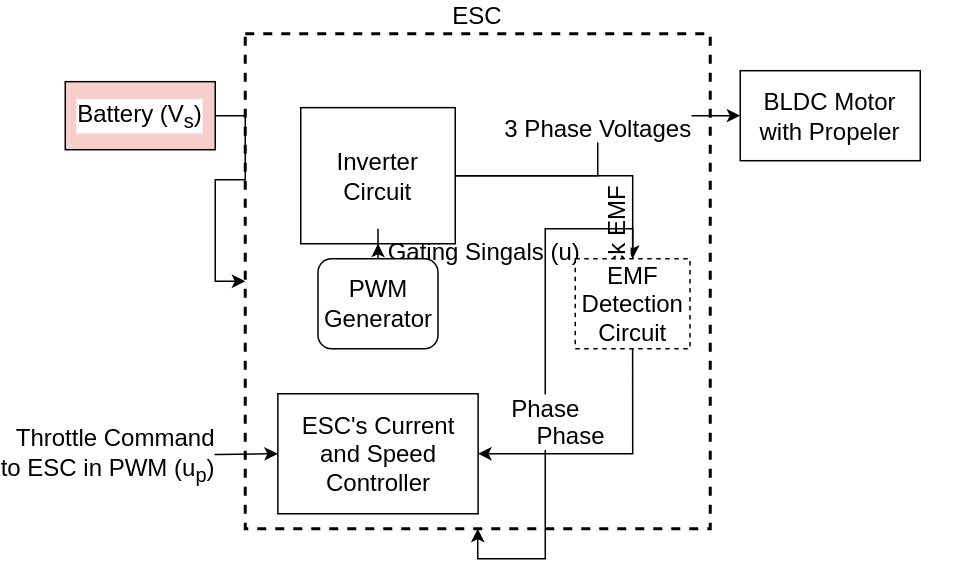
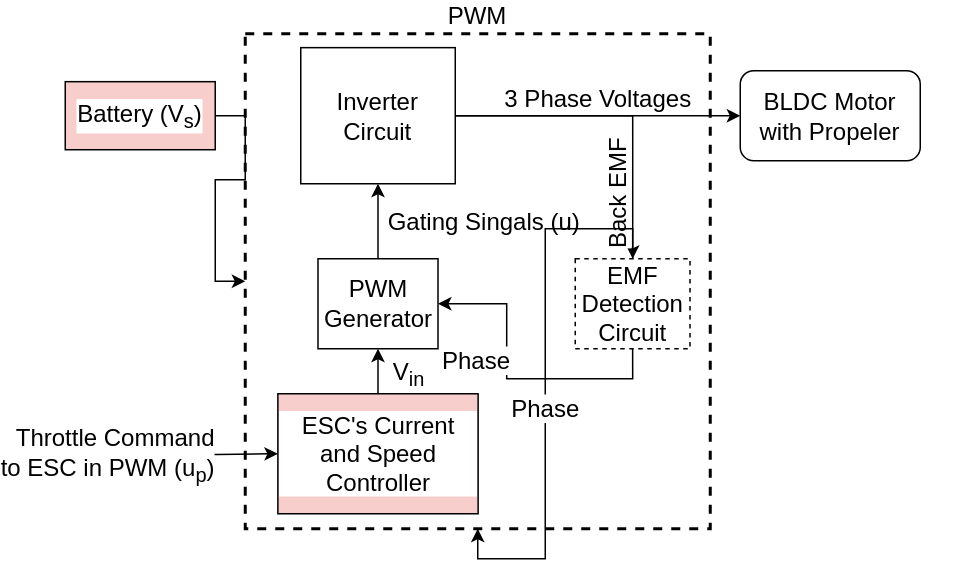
node "ESC": label "ESC" -> "PWM"
node "BLDC Motor with Propeler": shape rectangle -> rounded rectangle
node "Inverter Circuit": moved (378, 176) -> (378, 116)
node "PWM Generator": shape rounded rectangle -> rectangle
edge "ESC's Current and Speed Controller" -> "PWM Generator": added, label "Vin"
node "ESC's Current and Speed Controller": fillcolor #ffffff -> #f8cecc
edge "EMF Detection Circuit" -> "ESC's Current and Speed Controller": now "EMF Detection Circuit" -> "PWM Generator"
